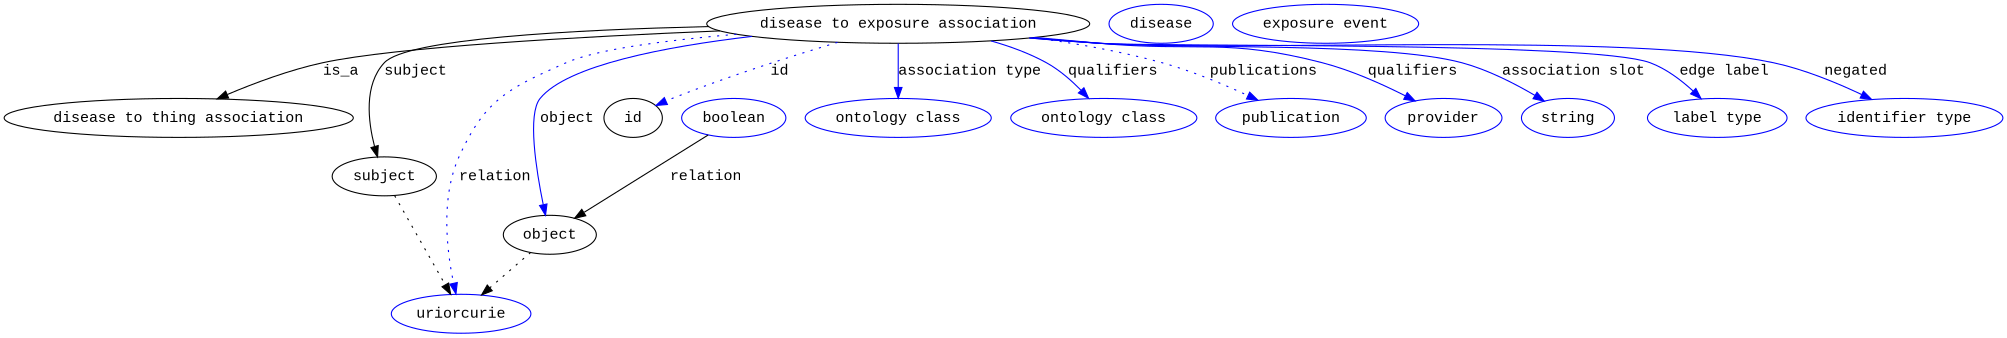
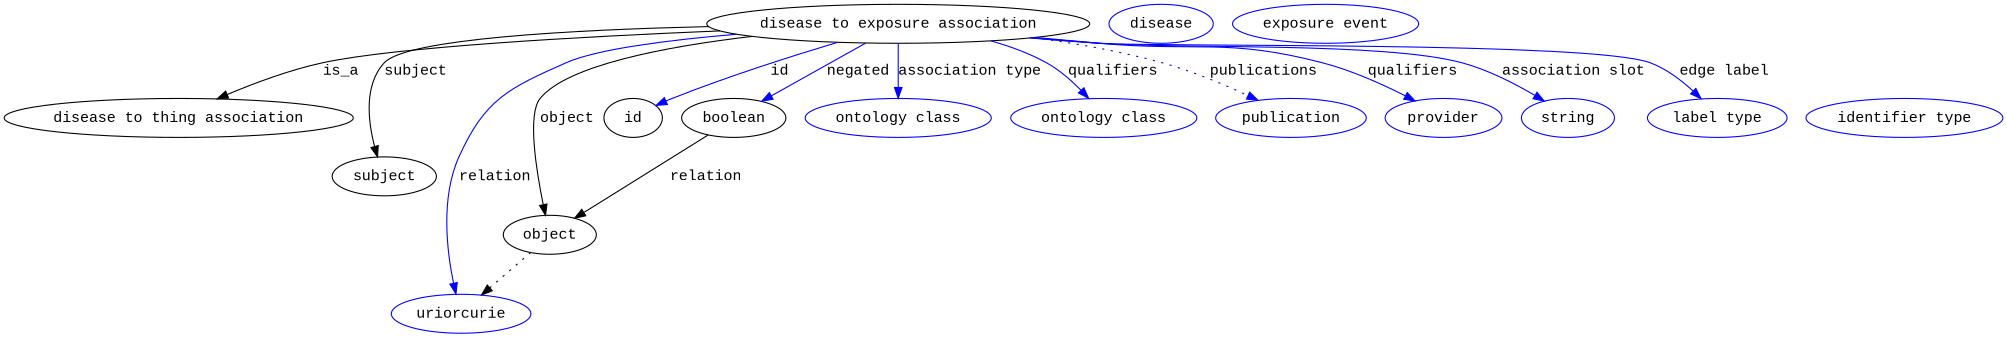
edge "disease to exposure association" -> "identifier type": now "disease to exposure association" -> "boolean"
edge "disease to exposure association" -> "object": color blue -> black
edge "disease to exposure association" -> "id": style dotted -> solid
edge "disease to exposure association" -> "uriorcurie": style dotted -> solid
node "boolean": color blue -> black
edge "subject" -> "uriorcurie": removed
